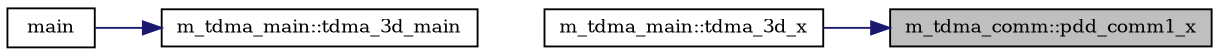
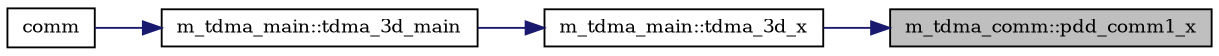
node "main": label "main" -> "comm"
edge "m_tdma_main::tdma_3d_main" -> "m_tdma_main::tdma_3d_x": added
